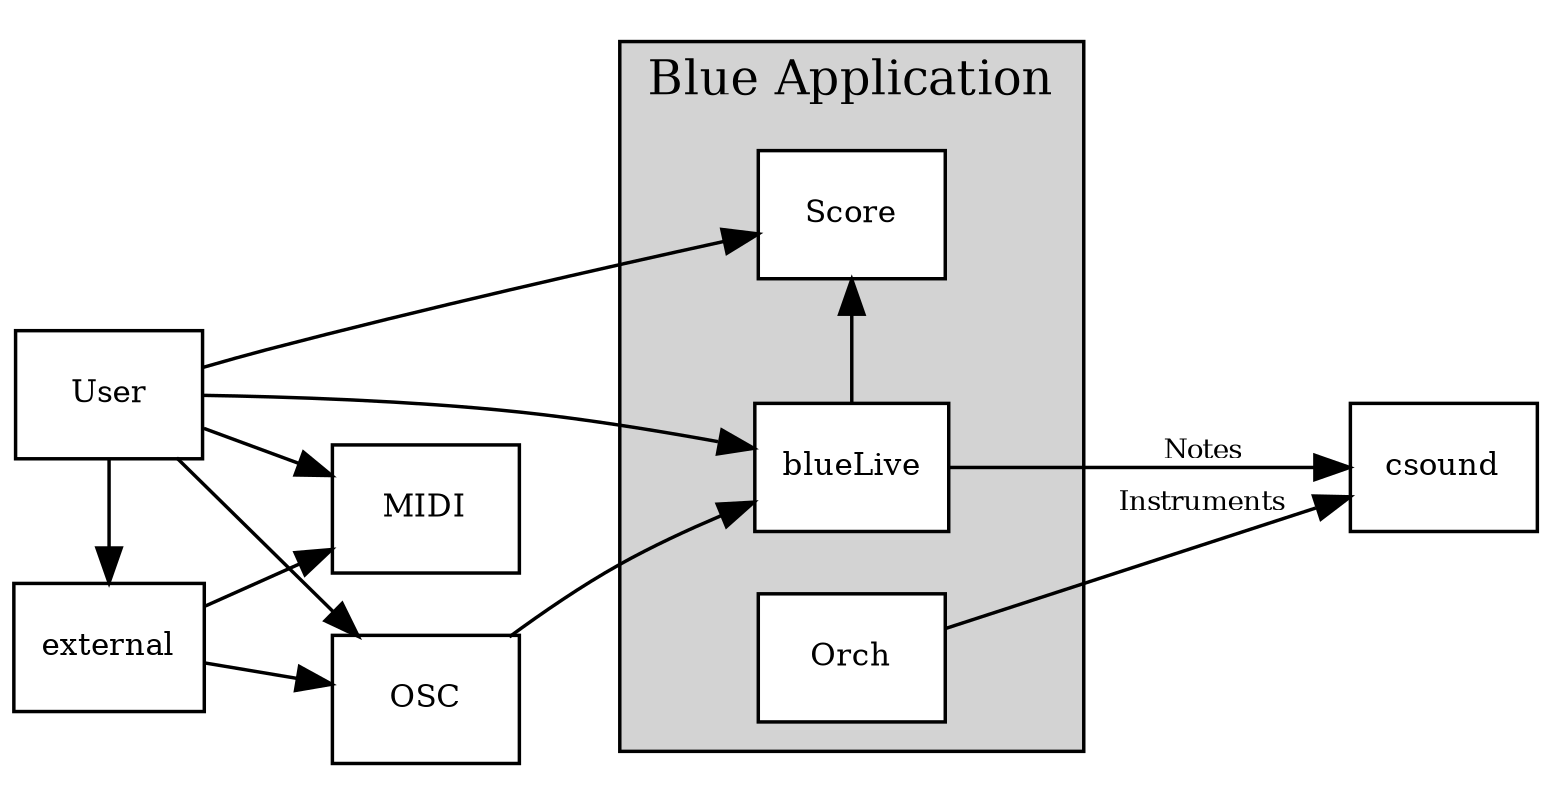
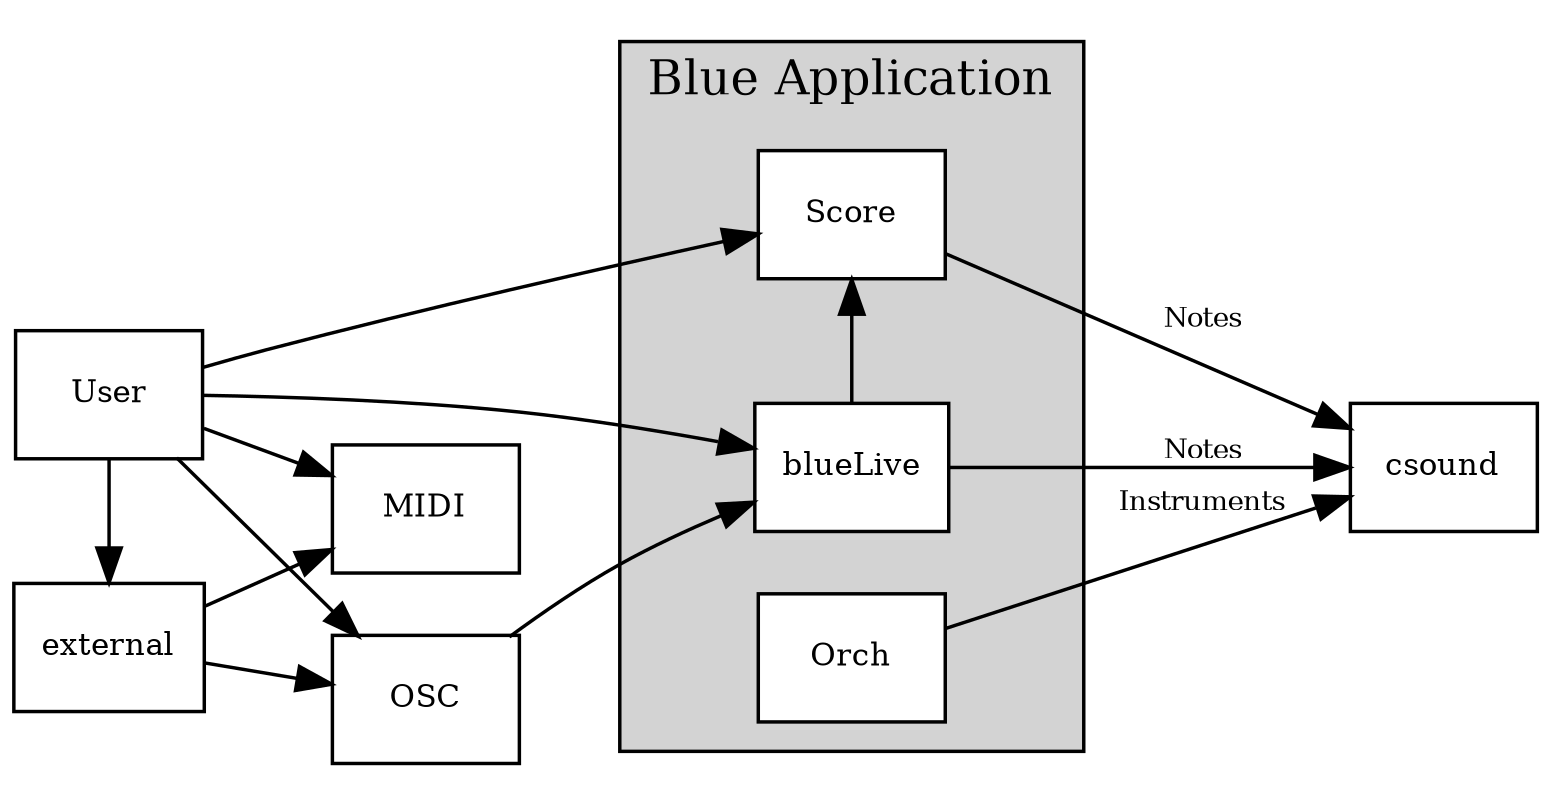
edge "Score" -> "csound": added, label "Notes"
